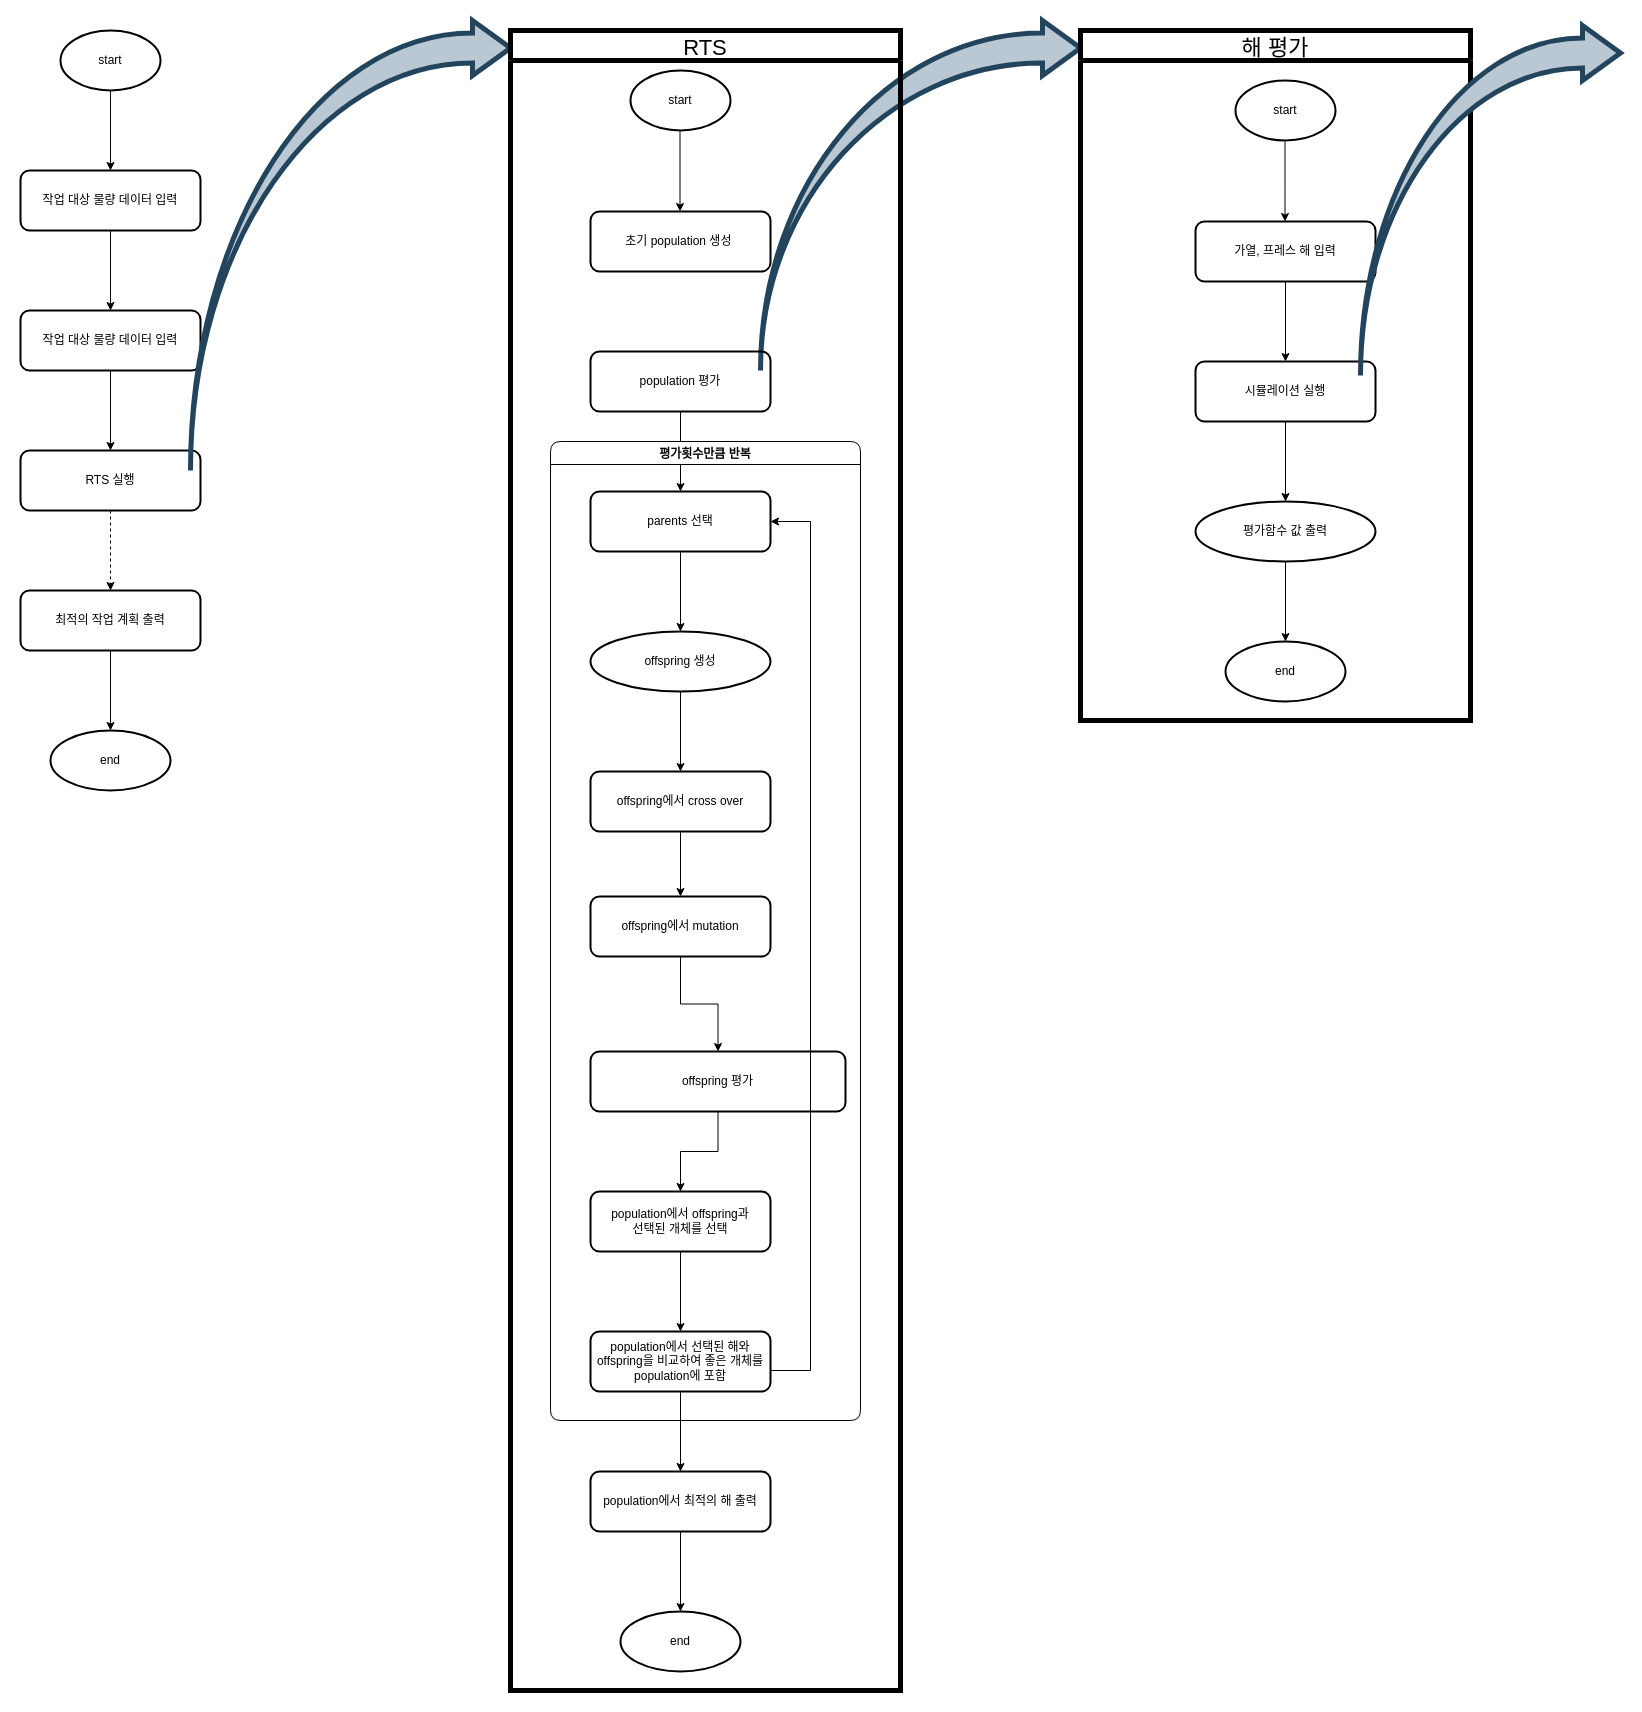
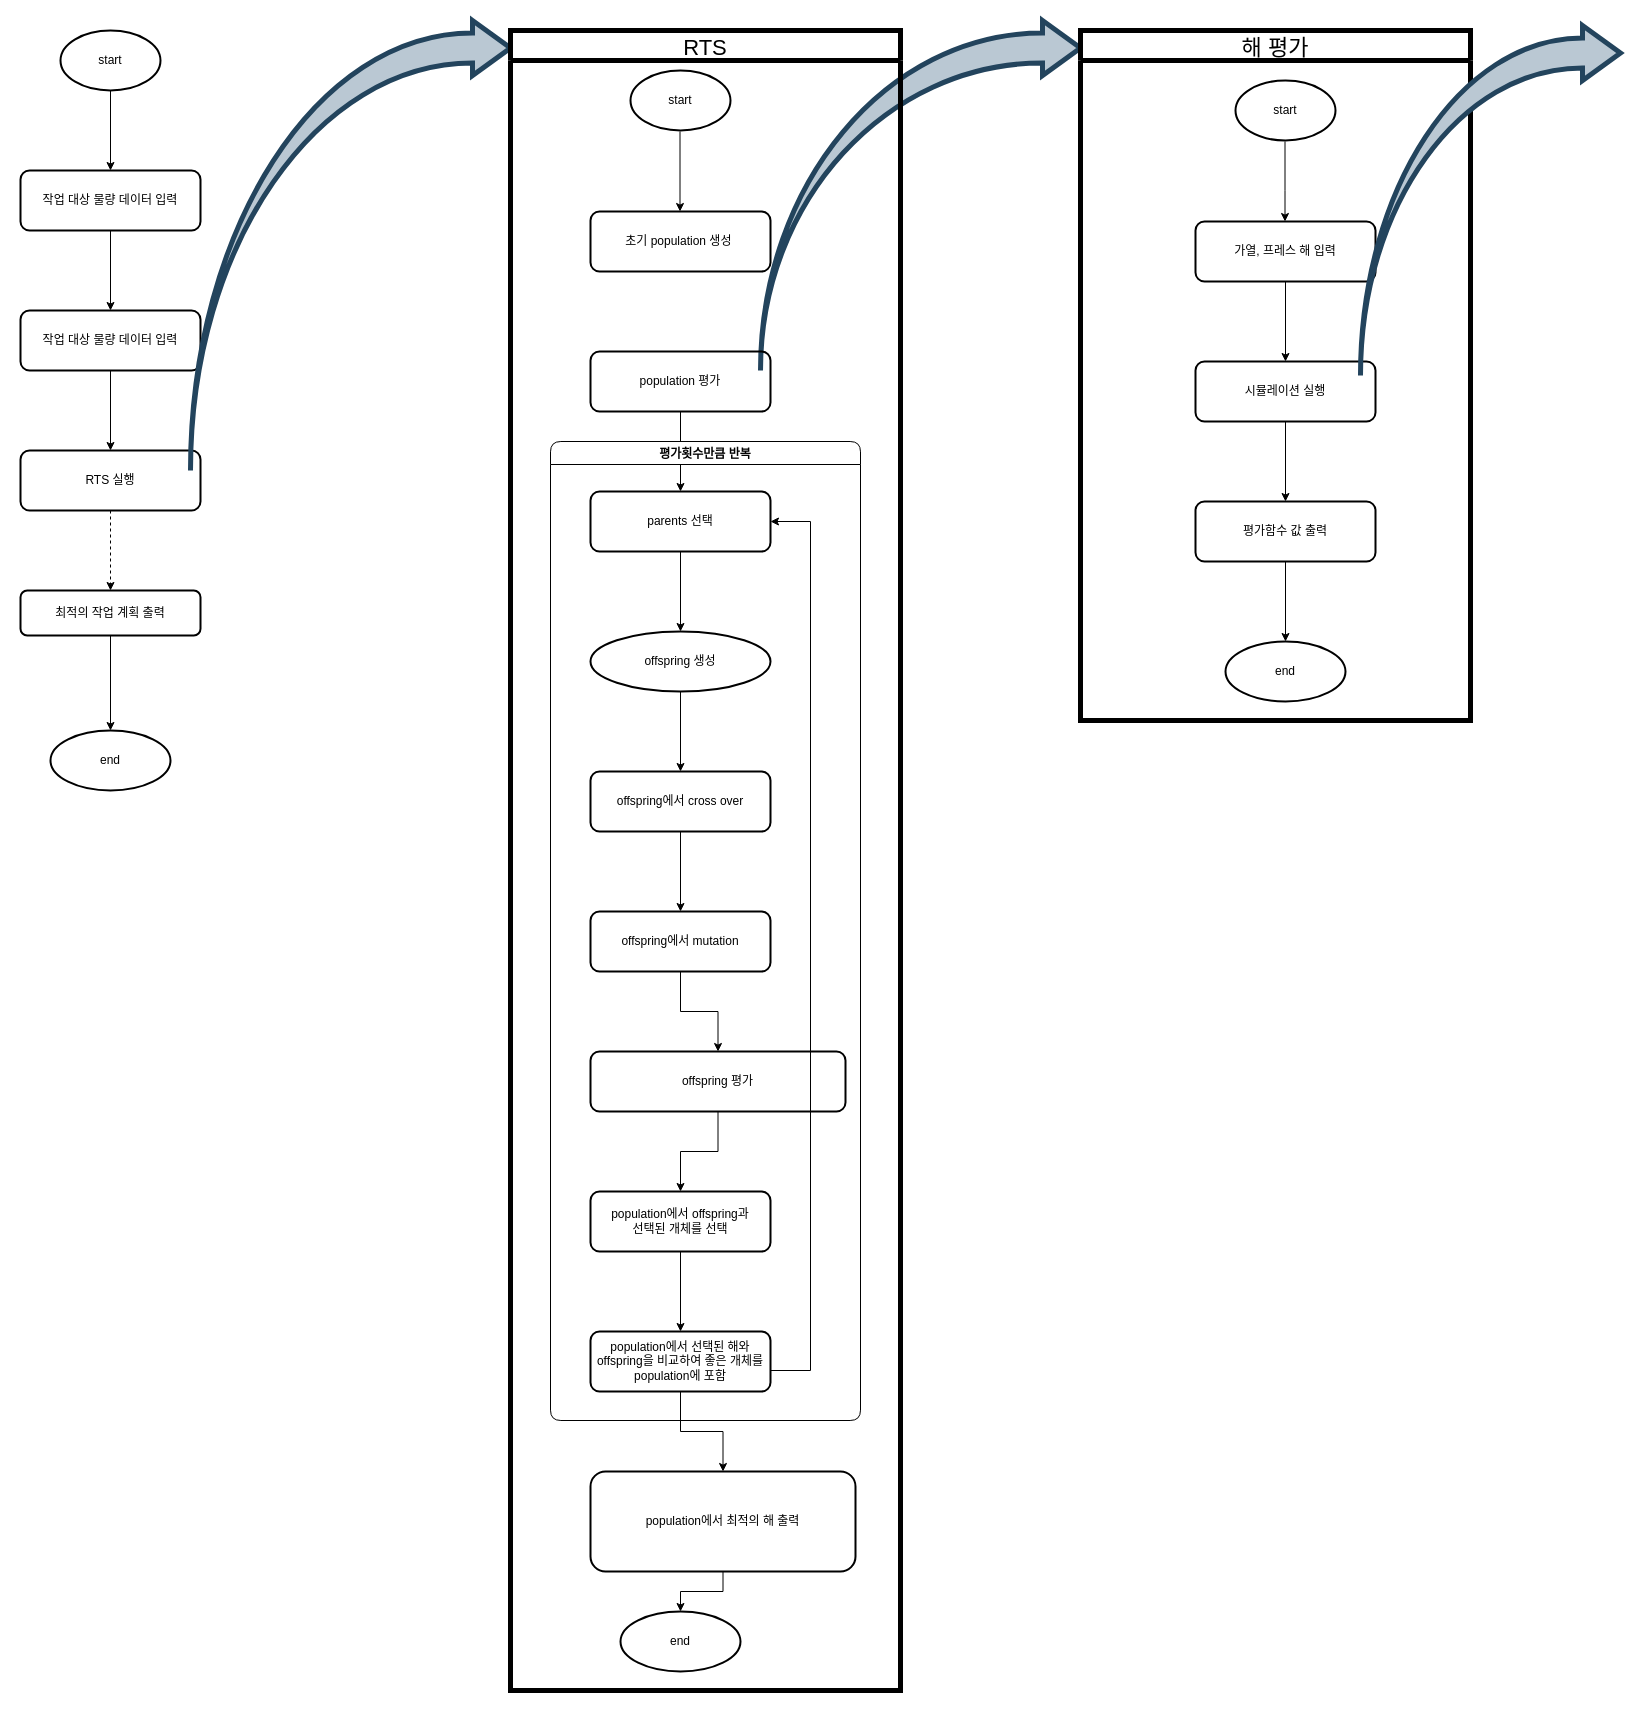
node "평가함수 값 출력": shape ellipse -> rounded rectangle
node "최적의 작업 계획 출력": size 180x60 -> 180x45
node "offspring에서 mutation": moved (681, 927) -> (681, 942)
node "population에서 최적의 해 출력": size 180x60 -> 265x100
